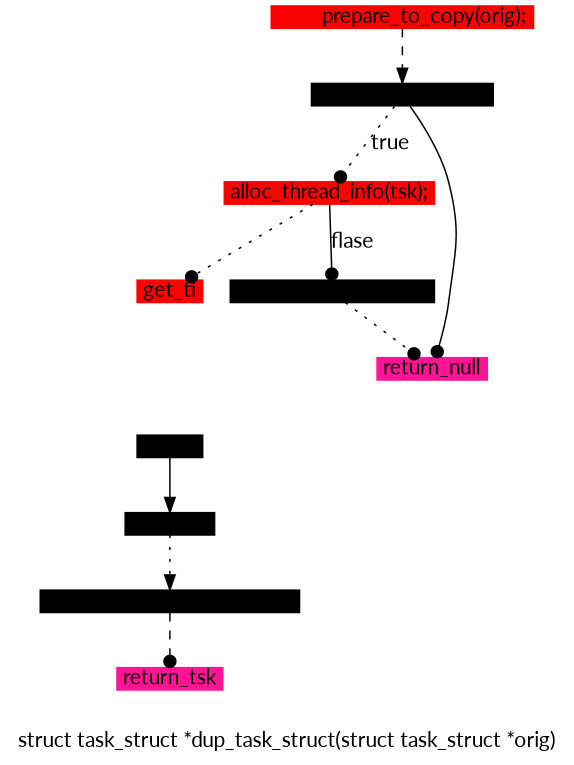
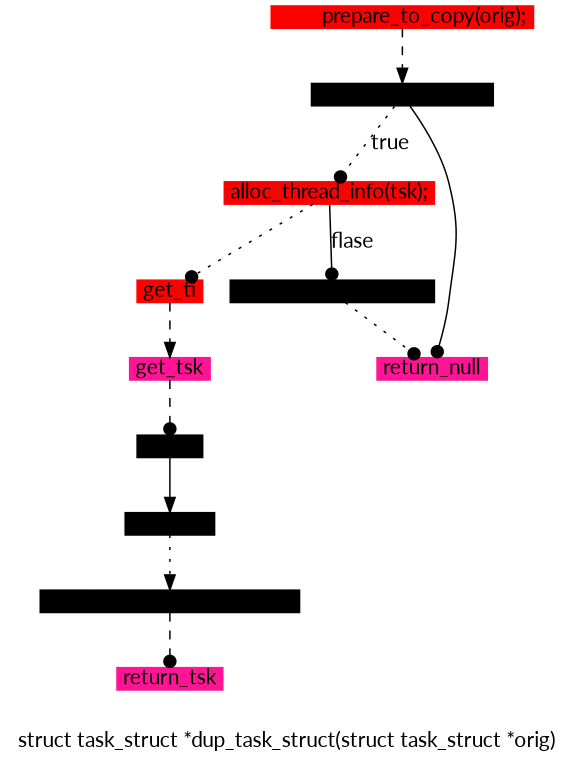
node "get_tsk": added
